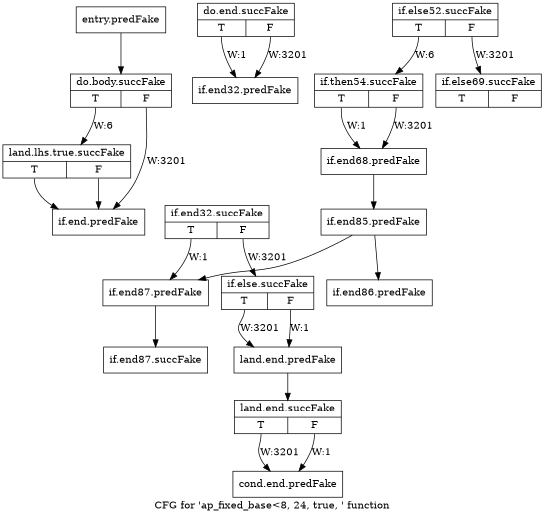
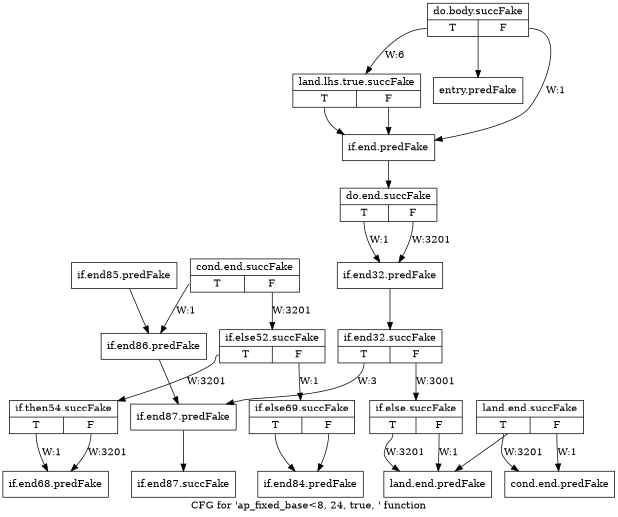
edge "entry.predFake" -> "do.body.succFake": reversed
edge "if.else52.succFake" -> "if.then54.succFake": label "W:6" -> "W:3201"
edge "if.else52.succFake" -> "if.else69.succFake": label "W:3201" -> "W:1"
edge "do.body.succFake" -> "if.end.predFake": label "W:3201" -> "W:1"
edge "if.end.predFake" -> "do.end.succFake": added
edge "if.end68.predFake" -> "if.end85.predFake": removed
edge "if.end32.succFake" -> "if.end87.predFake": label "W:1" -> "W:3"
edge "if.end32.succFake" -> "if.else.succFake": label "W:3201" -> "W:3001"
edge "if.end85.predFake" -> "if.end87.predFake": now "if.end86.predFake" -> "if.end87.predFake"
node "cond.end.succFake": added
edge "if.end32.predFake" -> "if.end32.succFake": added
edge "land.end.predFake" -> "land.end.succFake": reversed
node "if.end84.predFake": added
